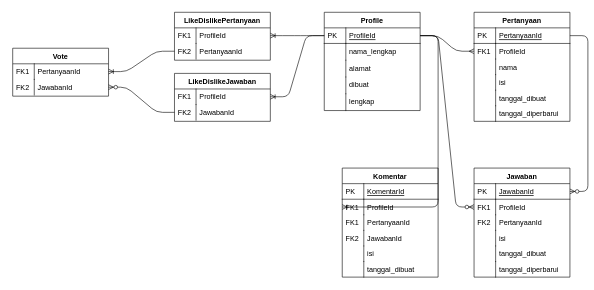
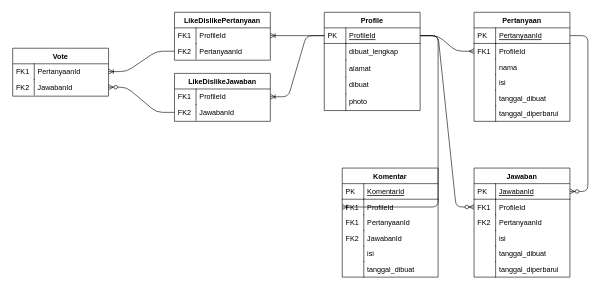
node "nama_lengkap": label "nama_lengkap" -> "dibuat_lengkap"
node "lengkap": label "lengkap" -> "photo"
